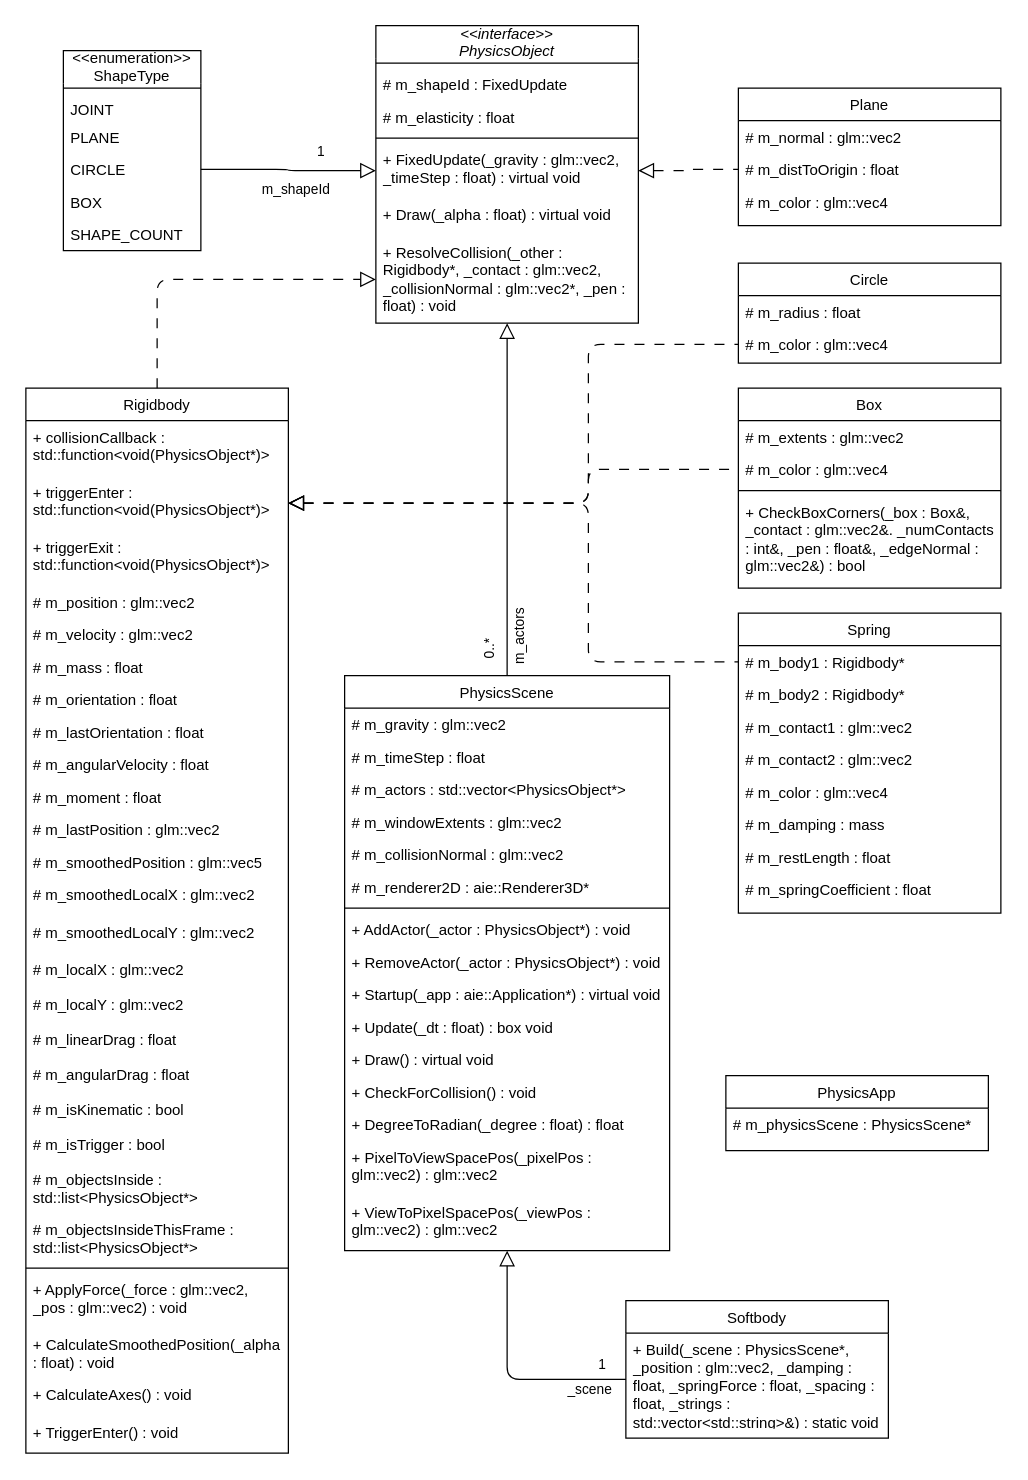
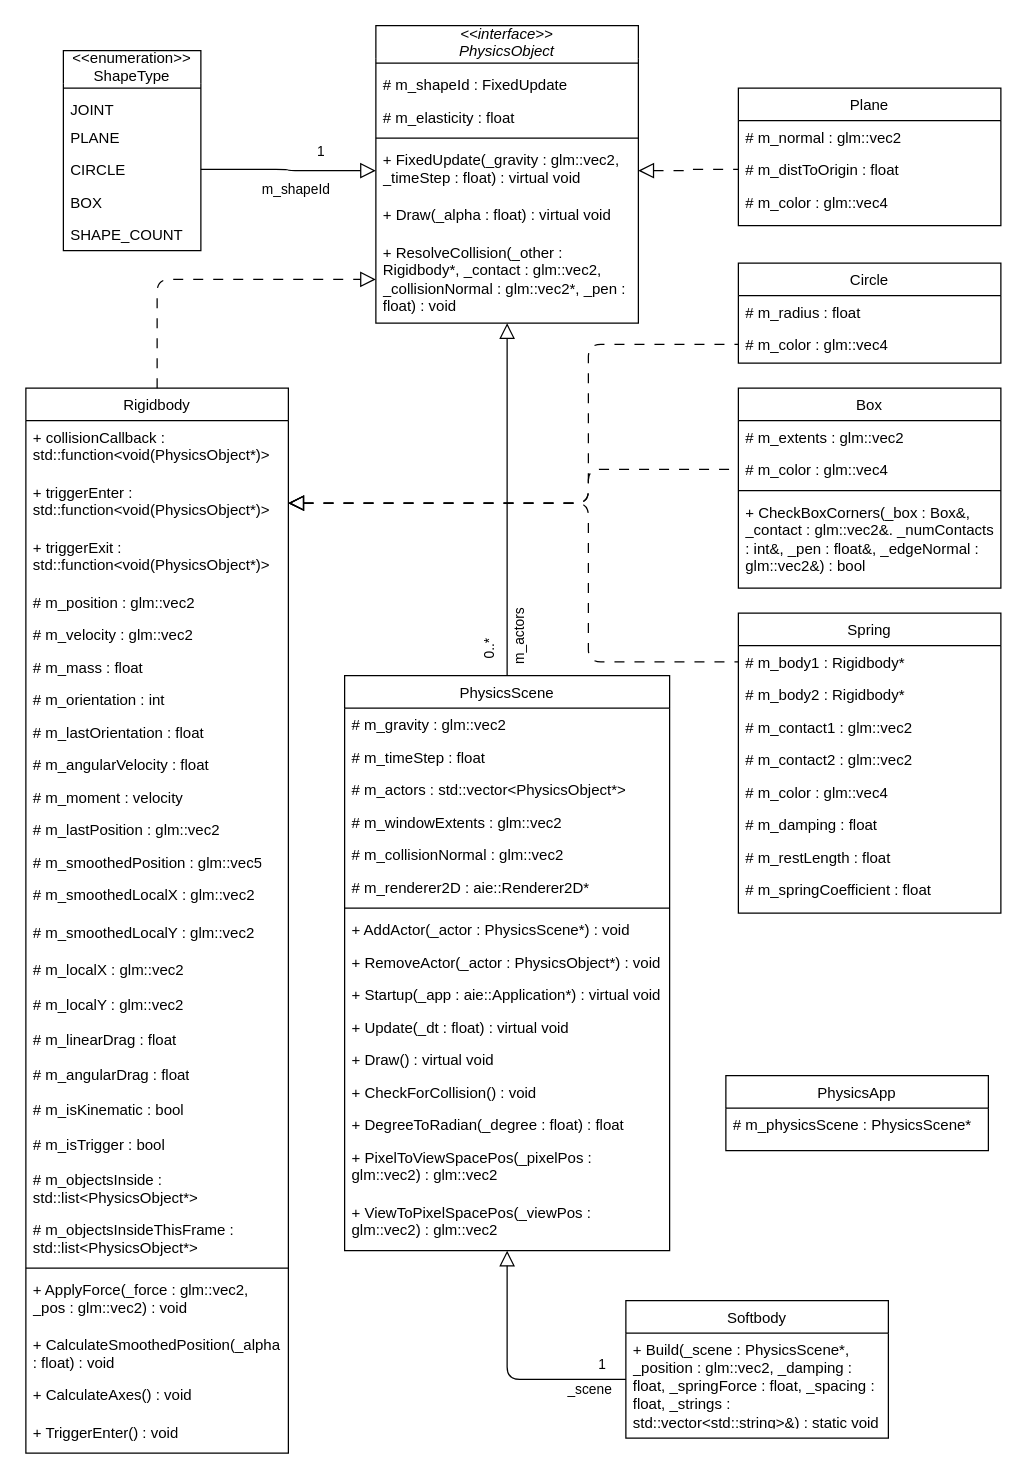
node "# m_orientation : float": label "# m_orientation : float" -> "# m_orientation : int"
node "# m_moment : float": label "# m_moment : float" -> "# m_moment : velocity"
node "# m_damping : mass": label "# m_damping : mass" -> "# m_damping : float"
node "# m_renderer2D : aie::Renderer3D*": label "# m_renderer2D : aie::Renderer3D*" -> "# m_renderer2D : aie::Renderer2D*"
node "+ AddActor(_actor : PhysicsObject*) : void": label "+ AddActor(_actor : PhysicsObject*) : void" -> "+ AddActor(_actor : PhysicsScene*) : void"
node "+ Update(_dt : float) : box void": label "+ Update(_dt : float) : box void" -> "+ Update(_dt : float) : virtual void"
